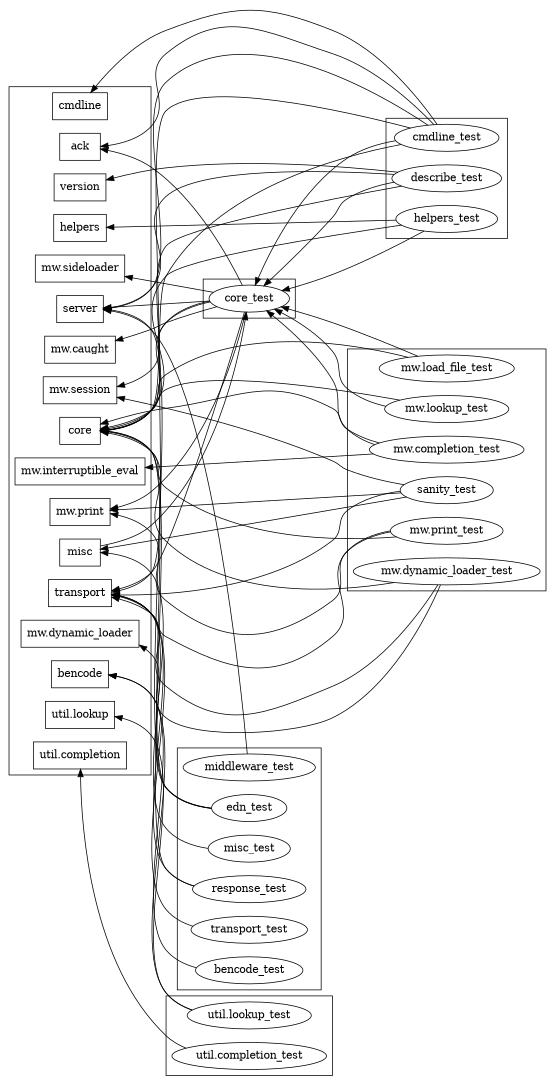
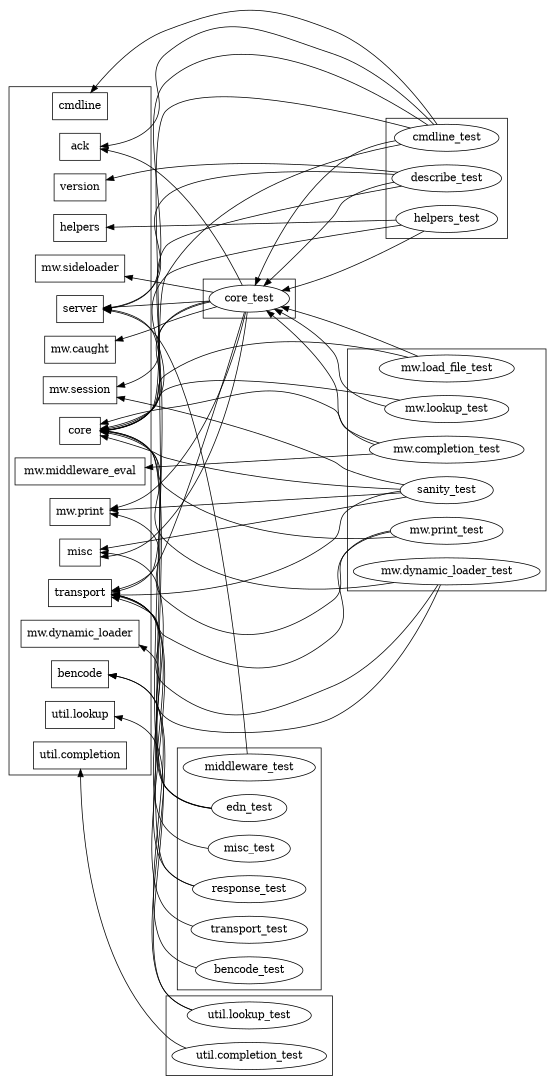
edge "misc" -> "core_test": reversed
node "mw.interruptible_eval": label "mw.interruptible_eval" -> "mw.middleware_eval"
edge "sanity_test" -> "core": added
